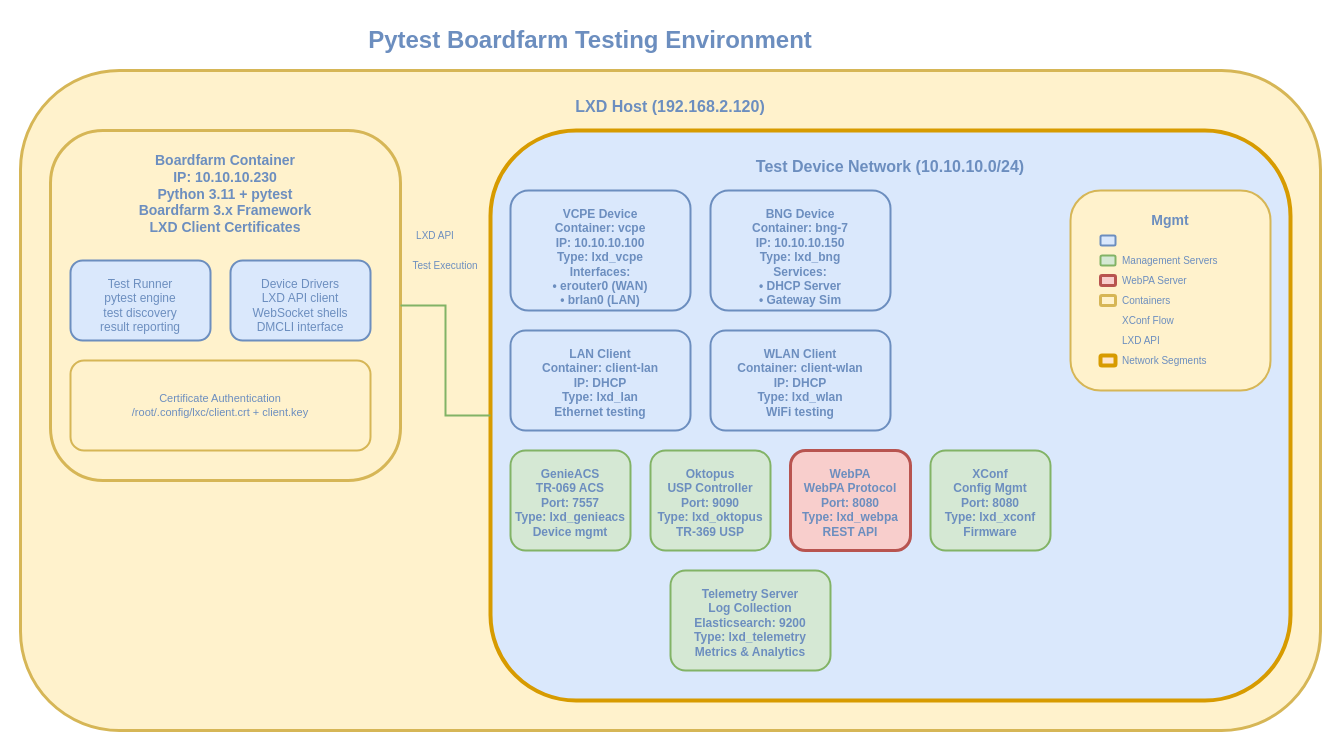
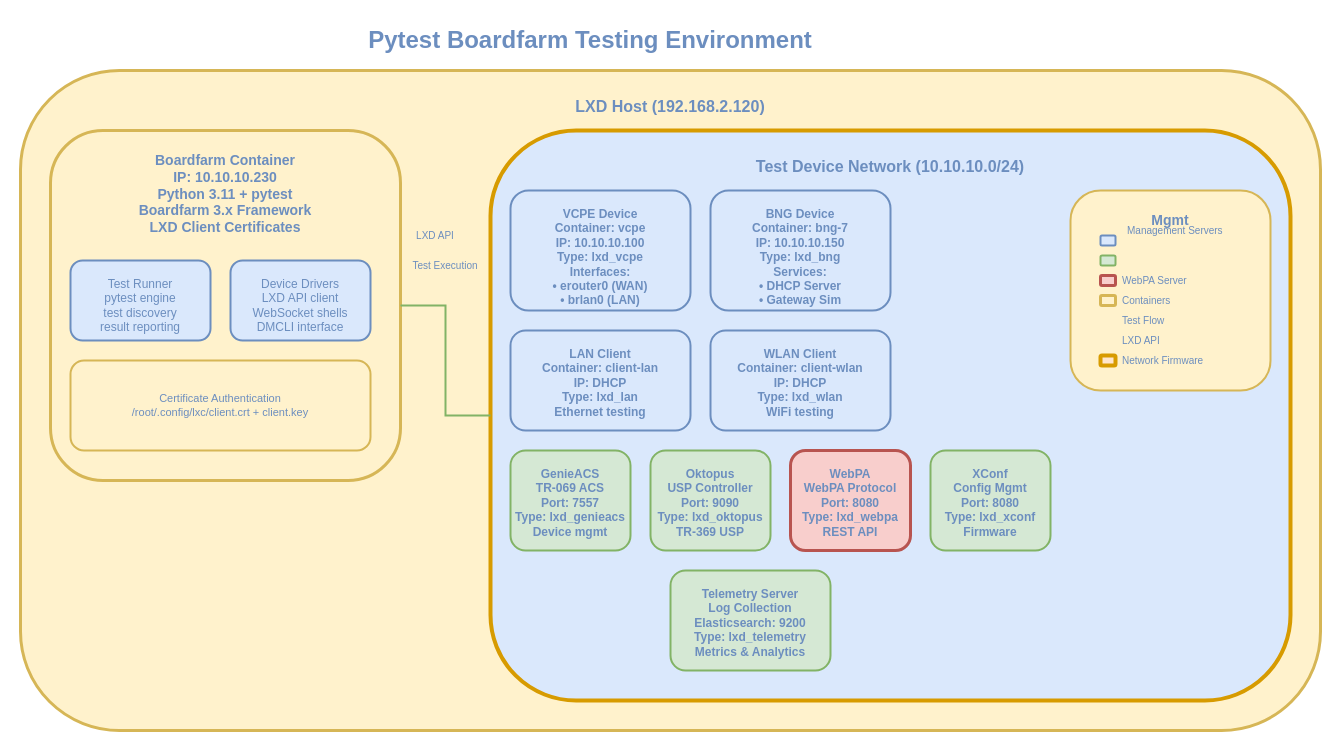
node "Management Servers": moved (1181, 261) -> (1186, 231)
node "XConf Flow": label "XConf Flow" -> "Test Flow"
node "Network Segments": label "Network Segments" -> "Network Firmware"
